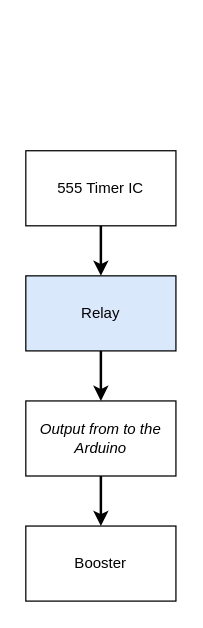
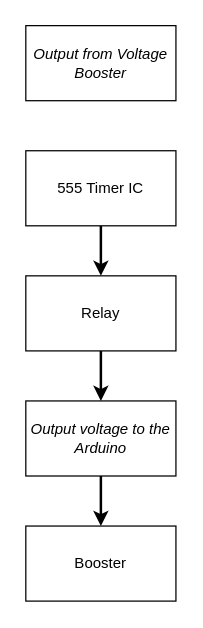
node "Output from Voltage Booster": added
node "Relay": fillcolor #dae8fc -> #ffffff
node "Output from to the Arduino": label "Output from to the Arduino" -> "Output voltage to the Arduino"
